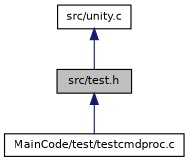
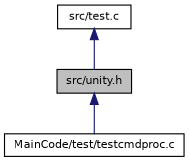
node "src/unity.c": label "src/unity.c" -> "src/test.c"
node "src/test.h": label "src/test.h" -> "src/unity.h"
